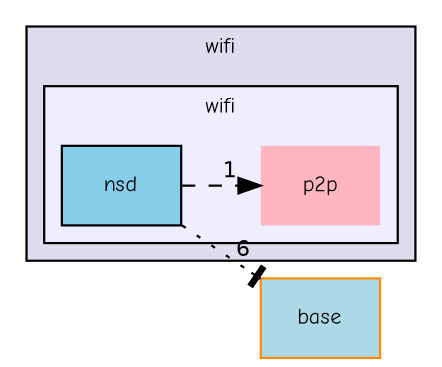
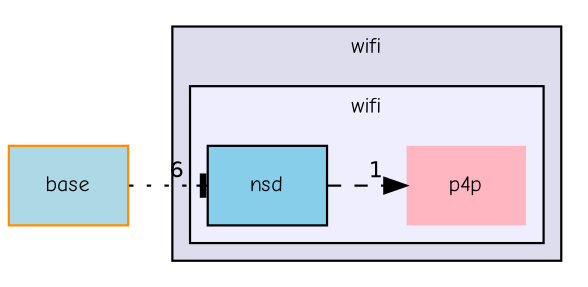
node "p2p": label "p2p" -> "p4p"
edge "nsd" -> "base": reversed
